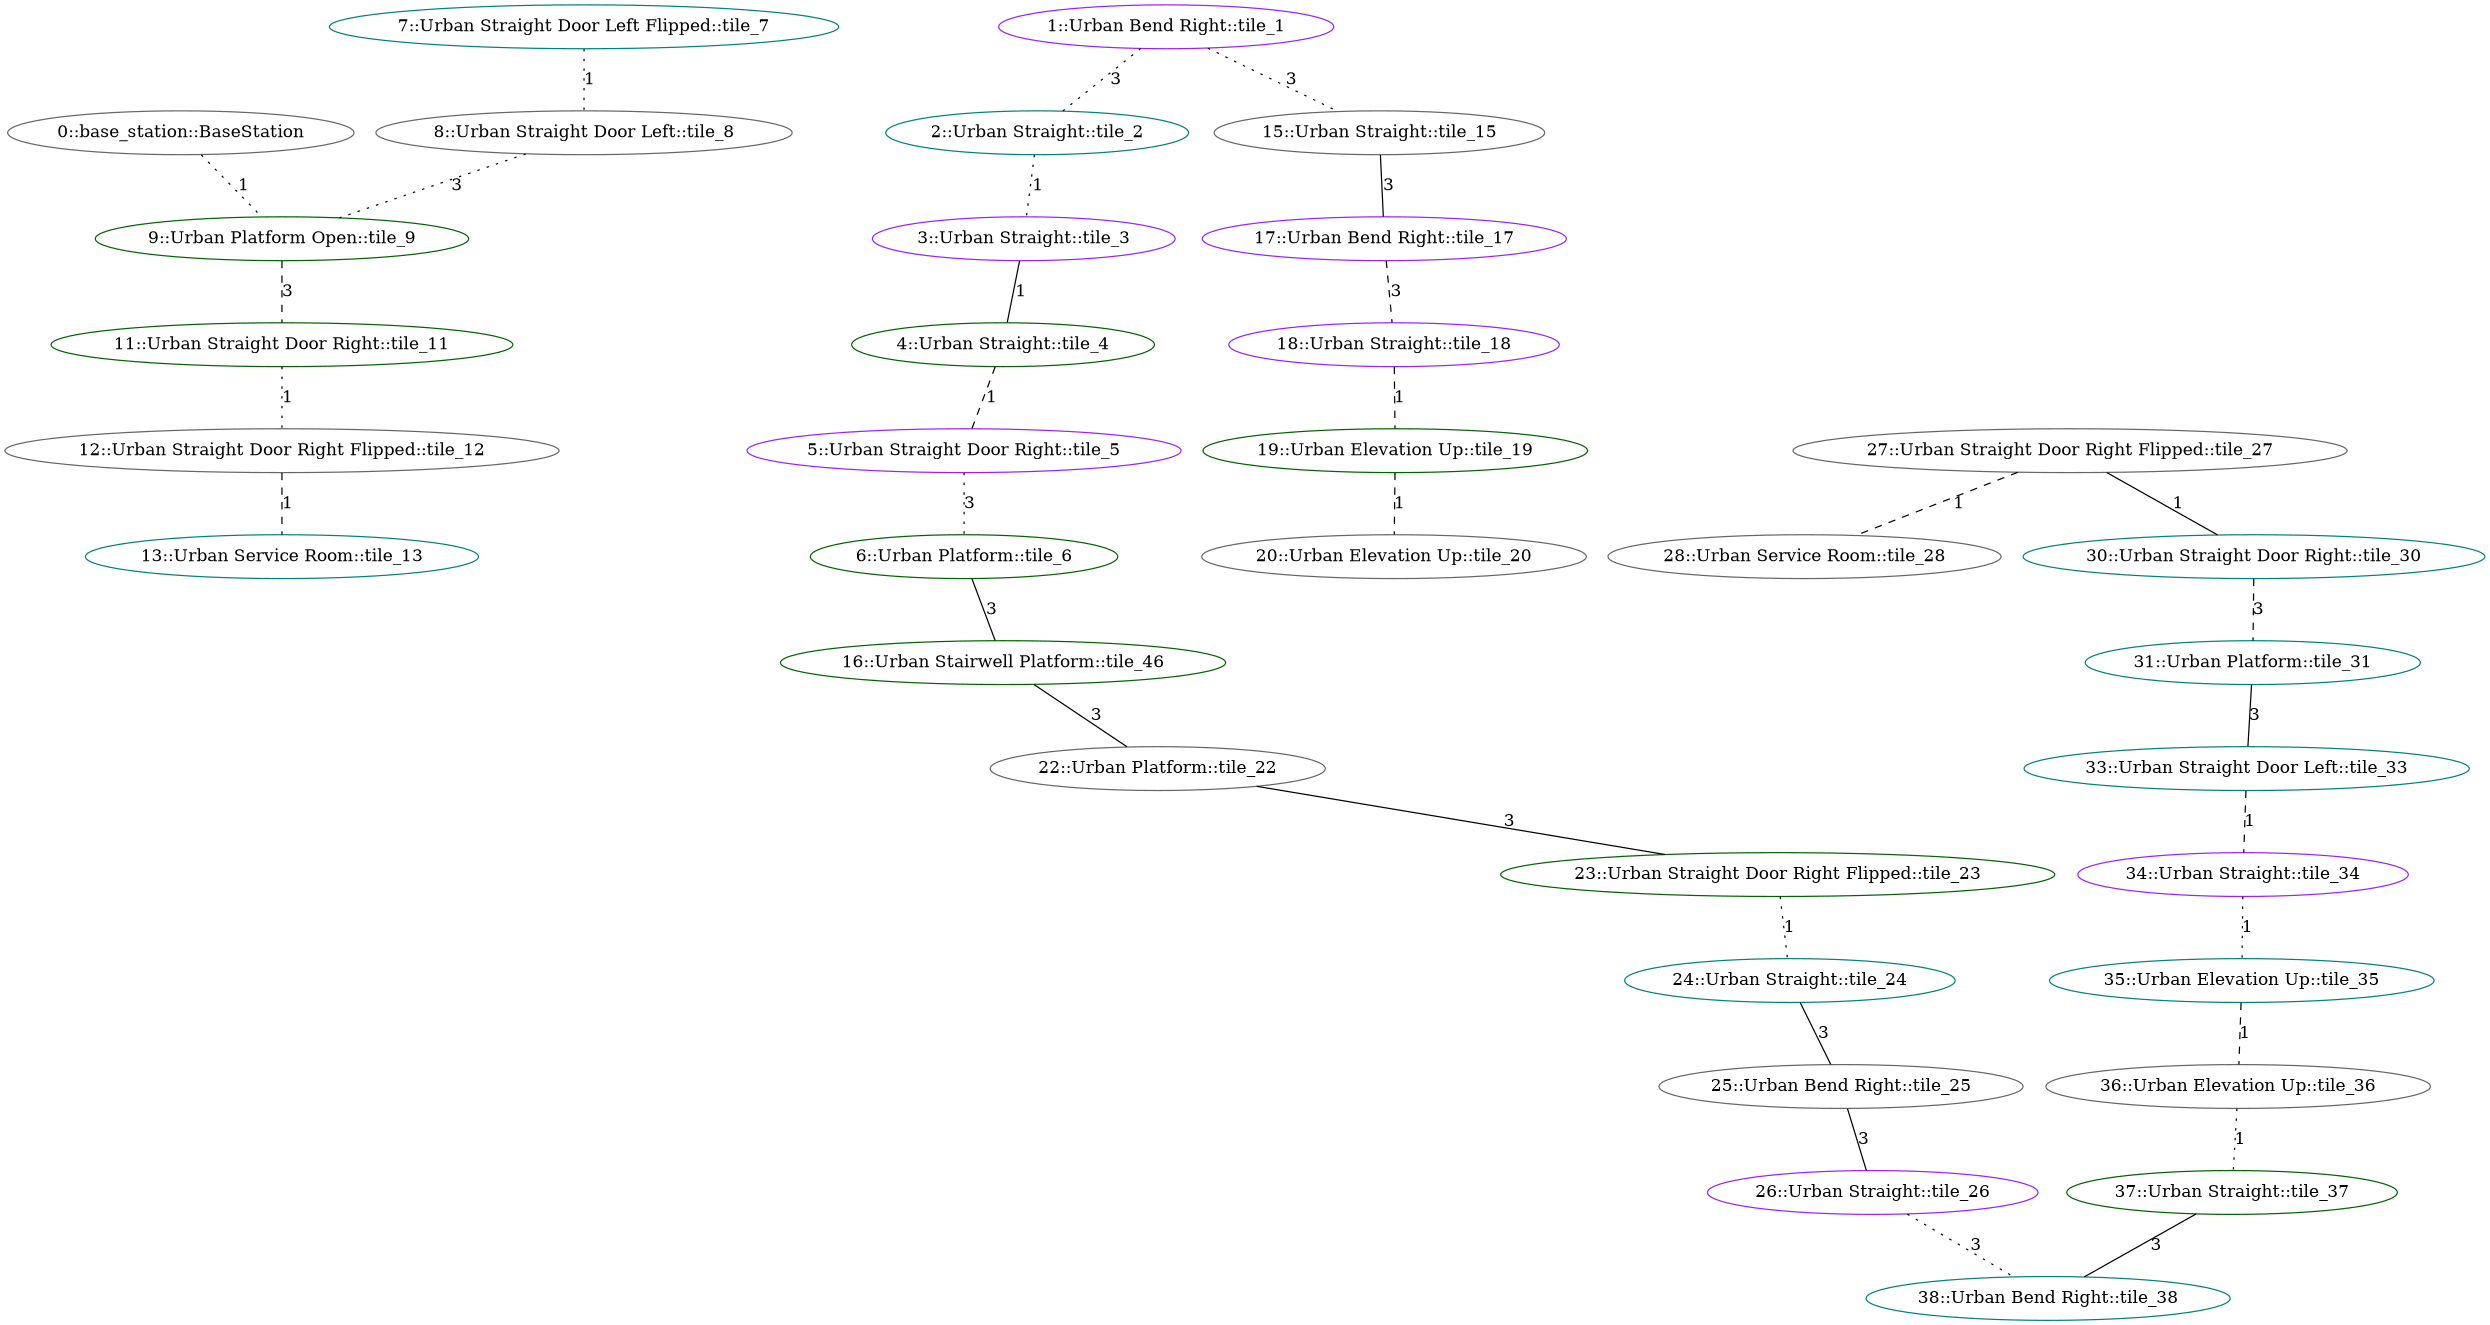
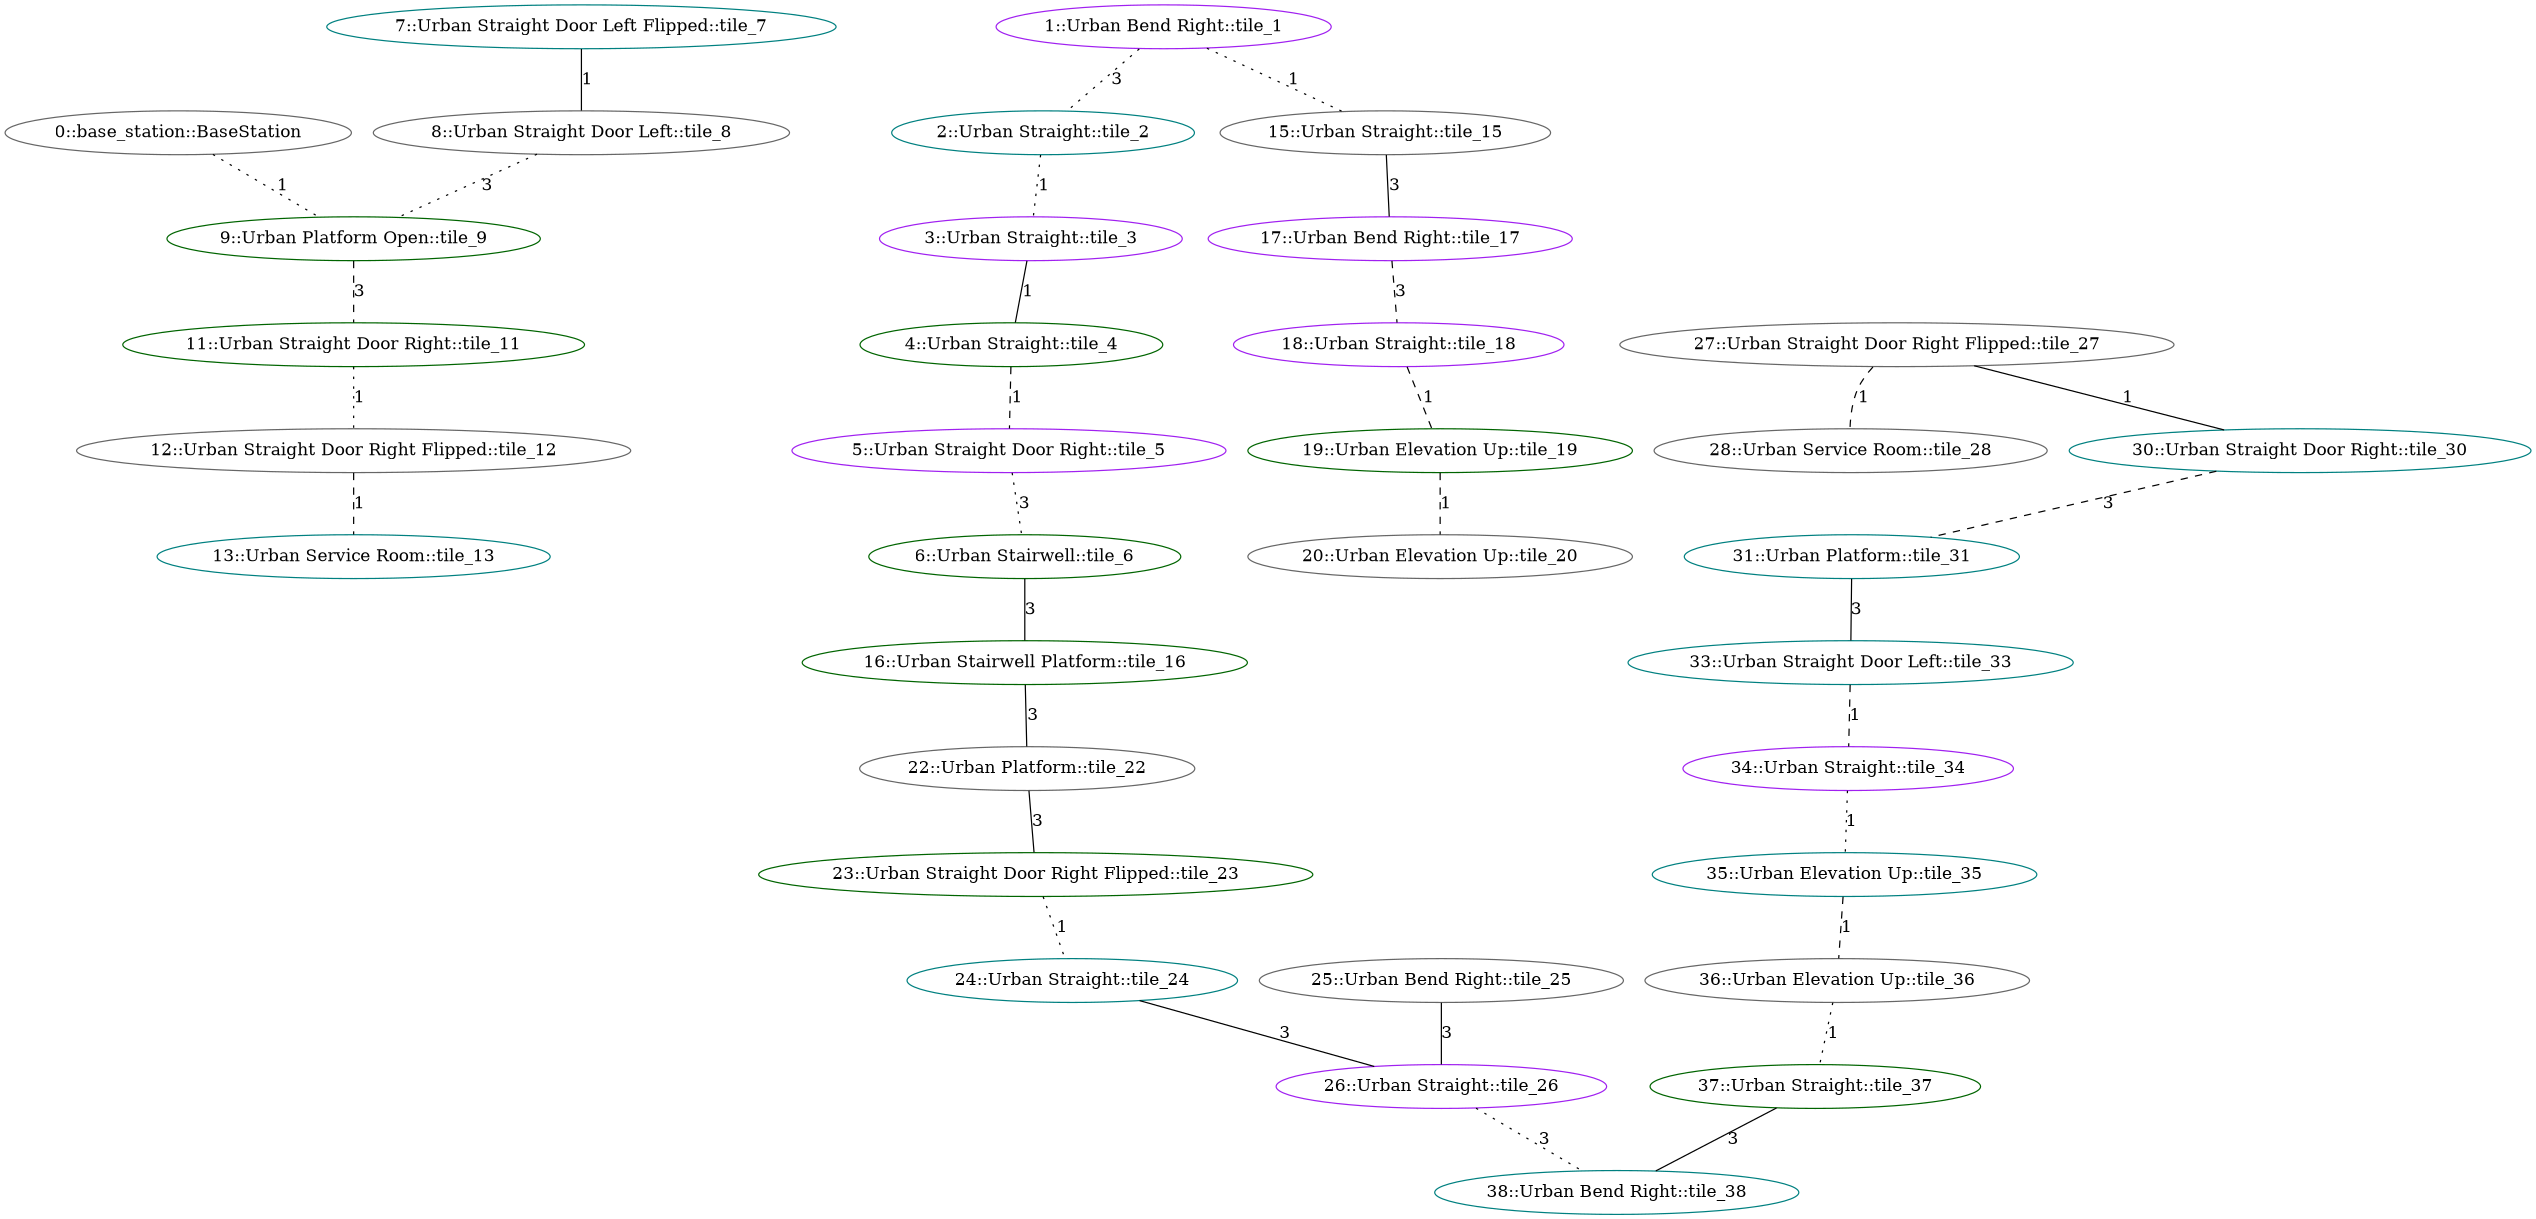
edge "7::Urban Straight Door Left Flipped::tile_7" -- "8::Urban Straight Door Left::tile_8": style dotted -> solid
edge "1::Urban Bend Right::tile_1" -- "15::Urban Straight::tile_15": label "3" -> "1"
node "6::Urban Platform::tile_6": label "6::Urban Platform::tile_6" -> "6::Urban Stairwell::tile_6"
node "16::Urban Stairwell Platform::tile_46": label "16::Urban Stairwell Platform::tile_46" -> "16::Urban Stairwell Platform::tile_16"
edge "24::Urban Straight::tile_24" -- "25::Urban Bend Right::tile_25": now "24::Urban Straight::tile_24" -- "26::Urban Straight::tile_26"
